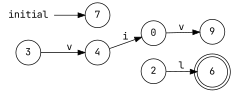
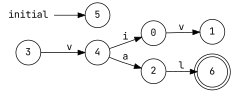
node "7": label "7" -> "5"
node "9": label "9" -> "1"
edge "4" -> "2": added, label "a"
